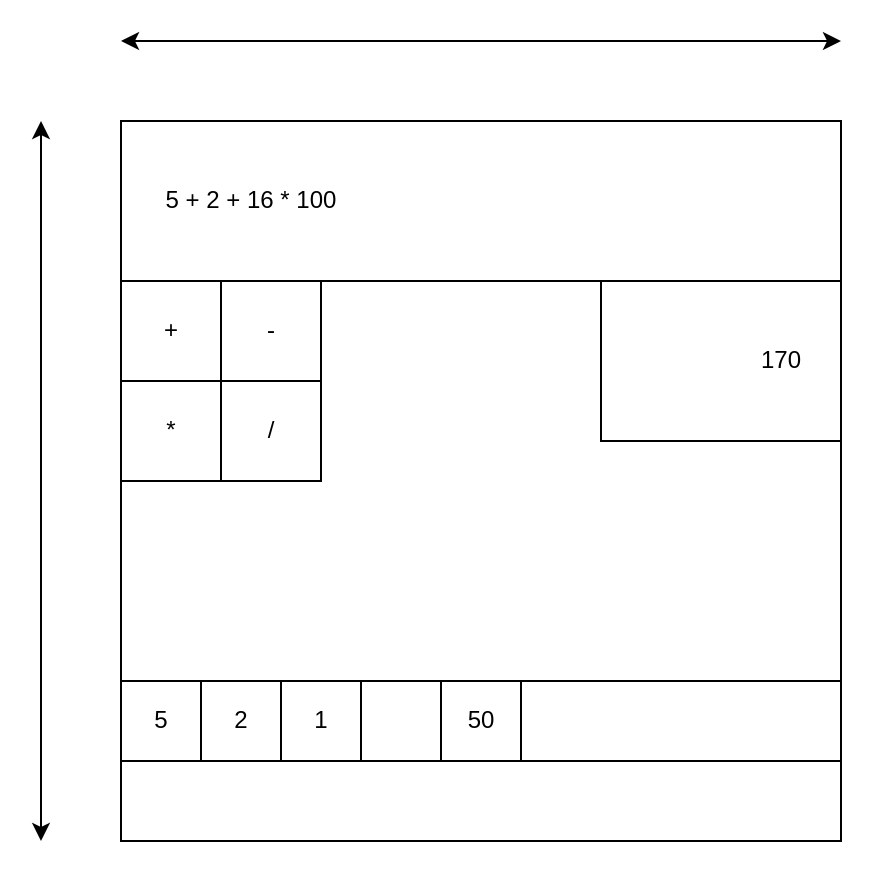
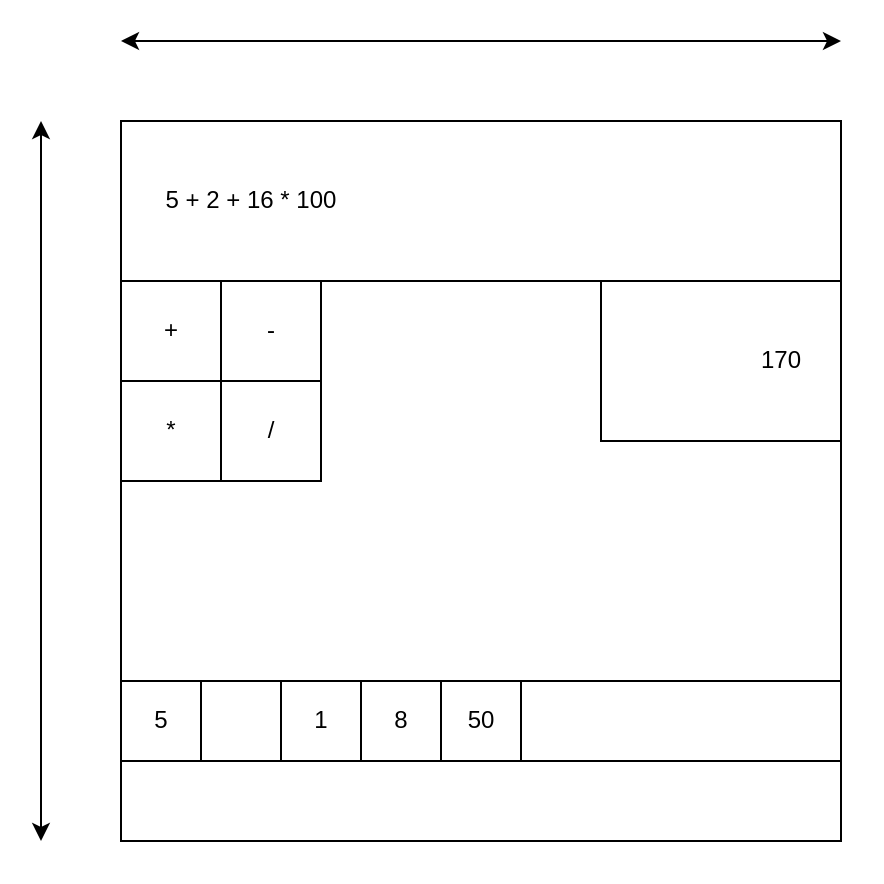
node "2": removed
node "8": added
